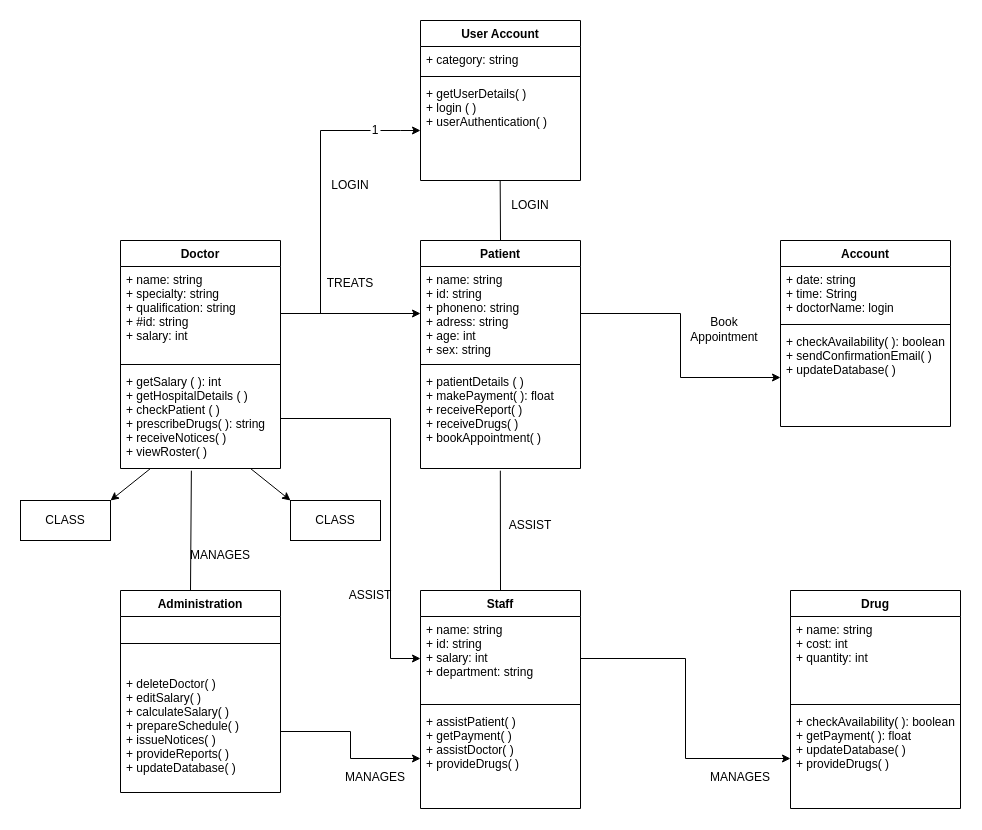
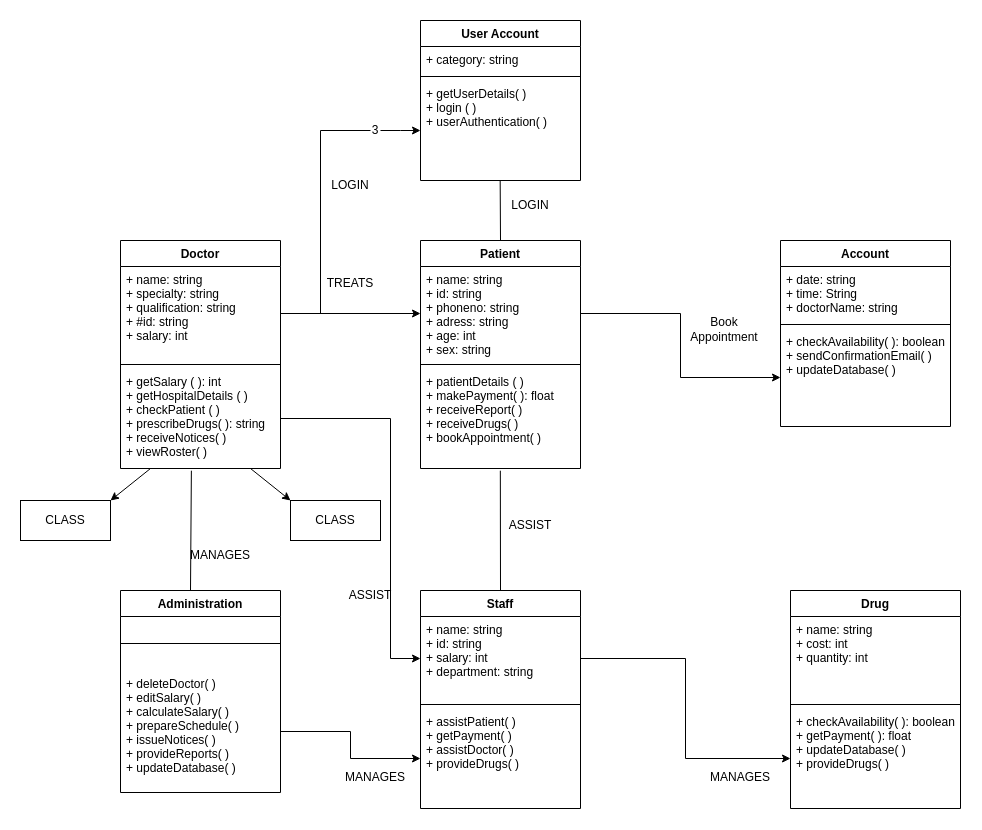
node "1": label "1" -> "3"
node "+ date: string + time: String + doctorName: login": label "+ date: string + time: String + doctorName: login" -> "+ date: string + time: String + doctorName: string"
